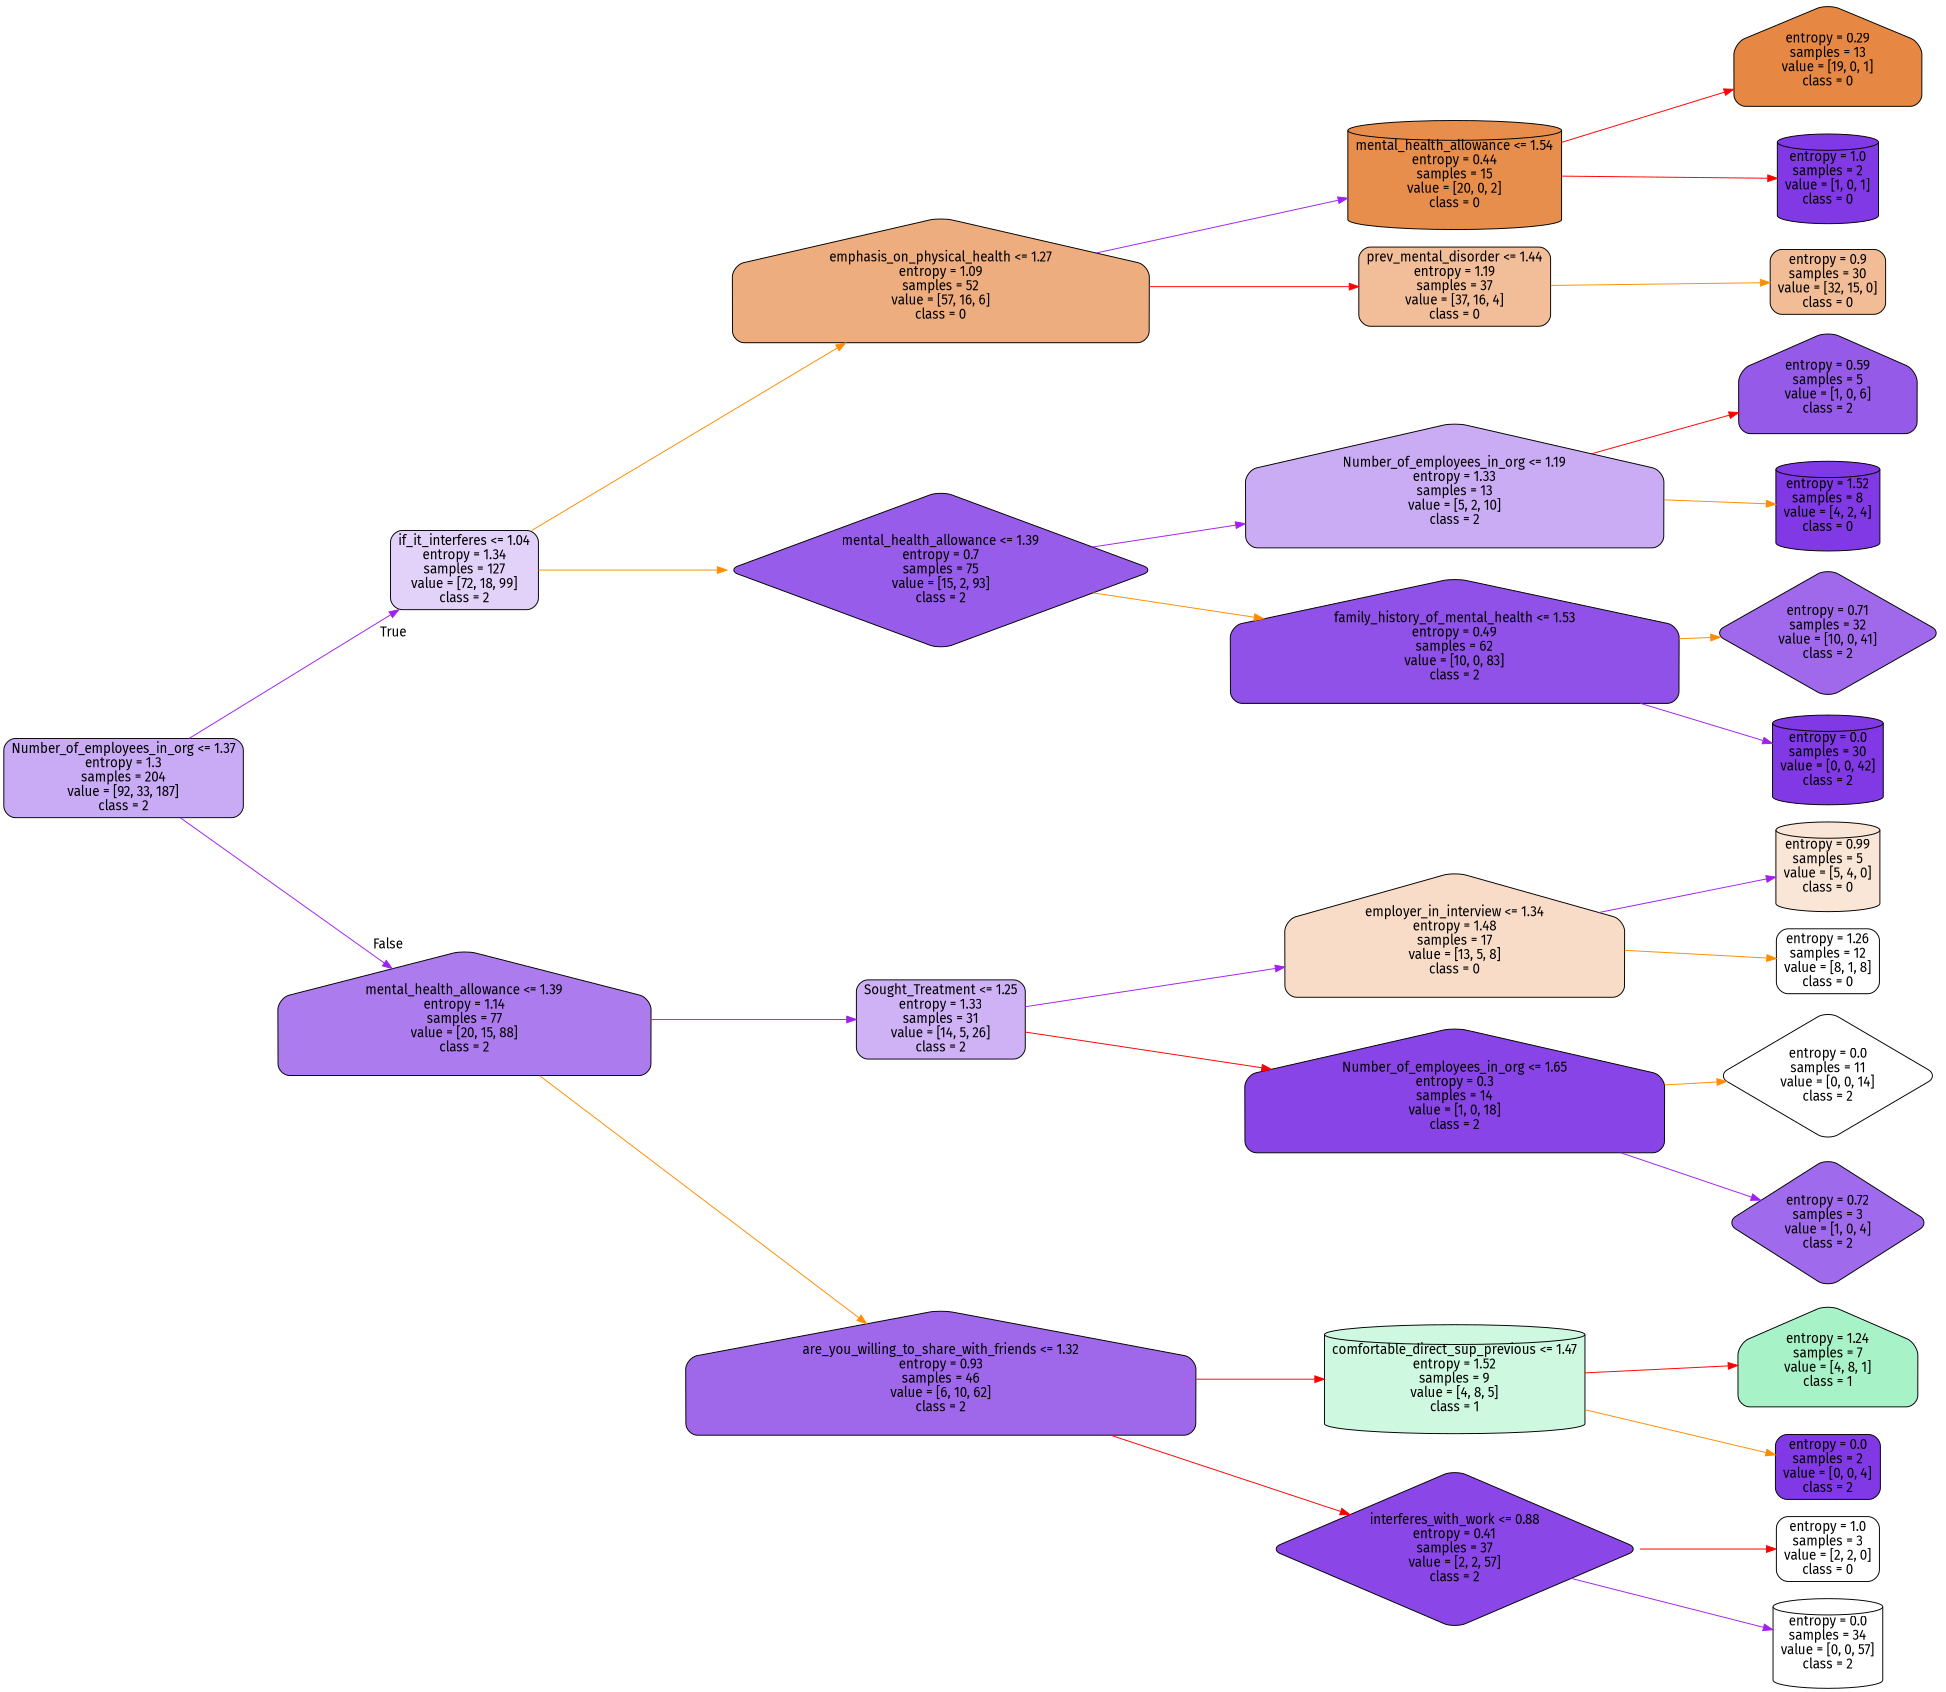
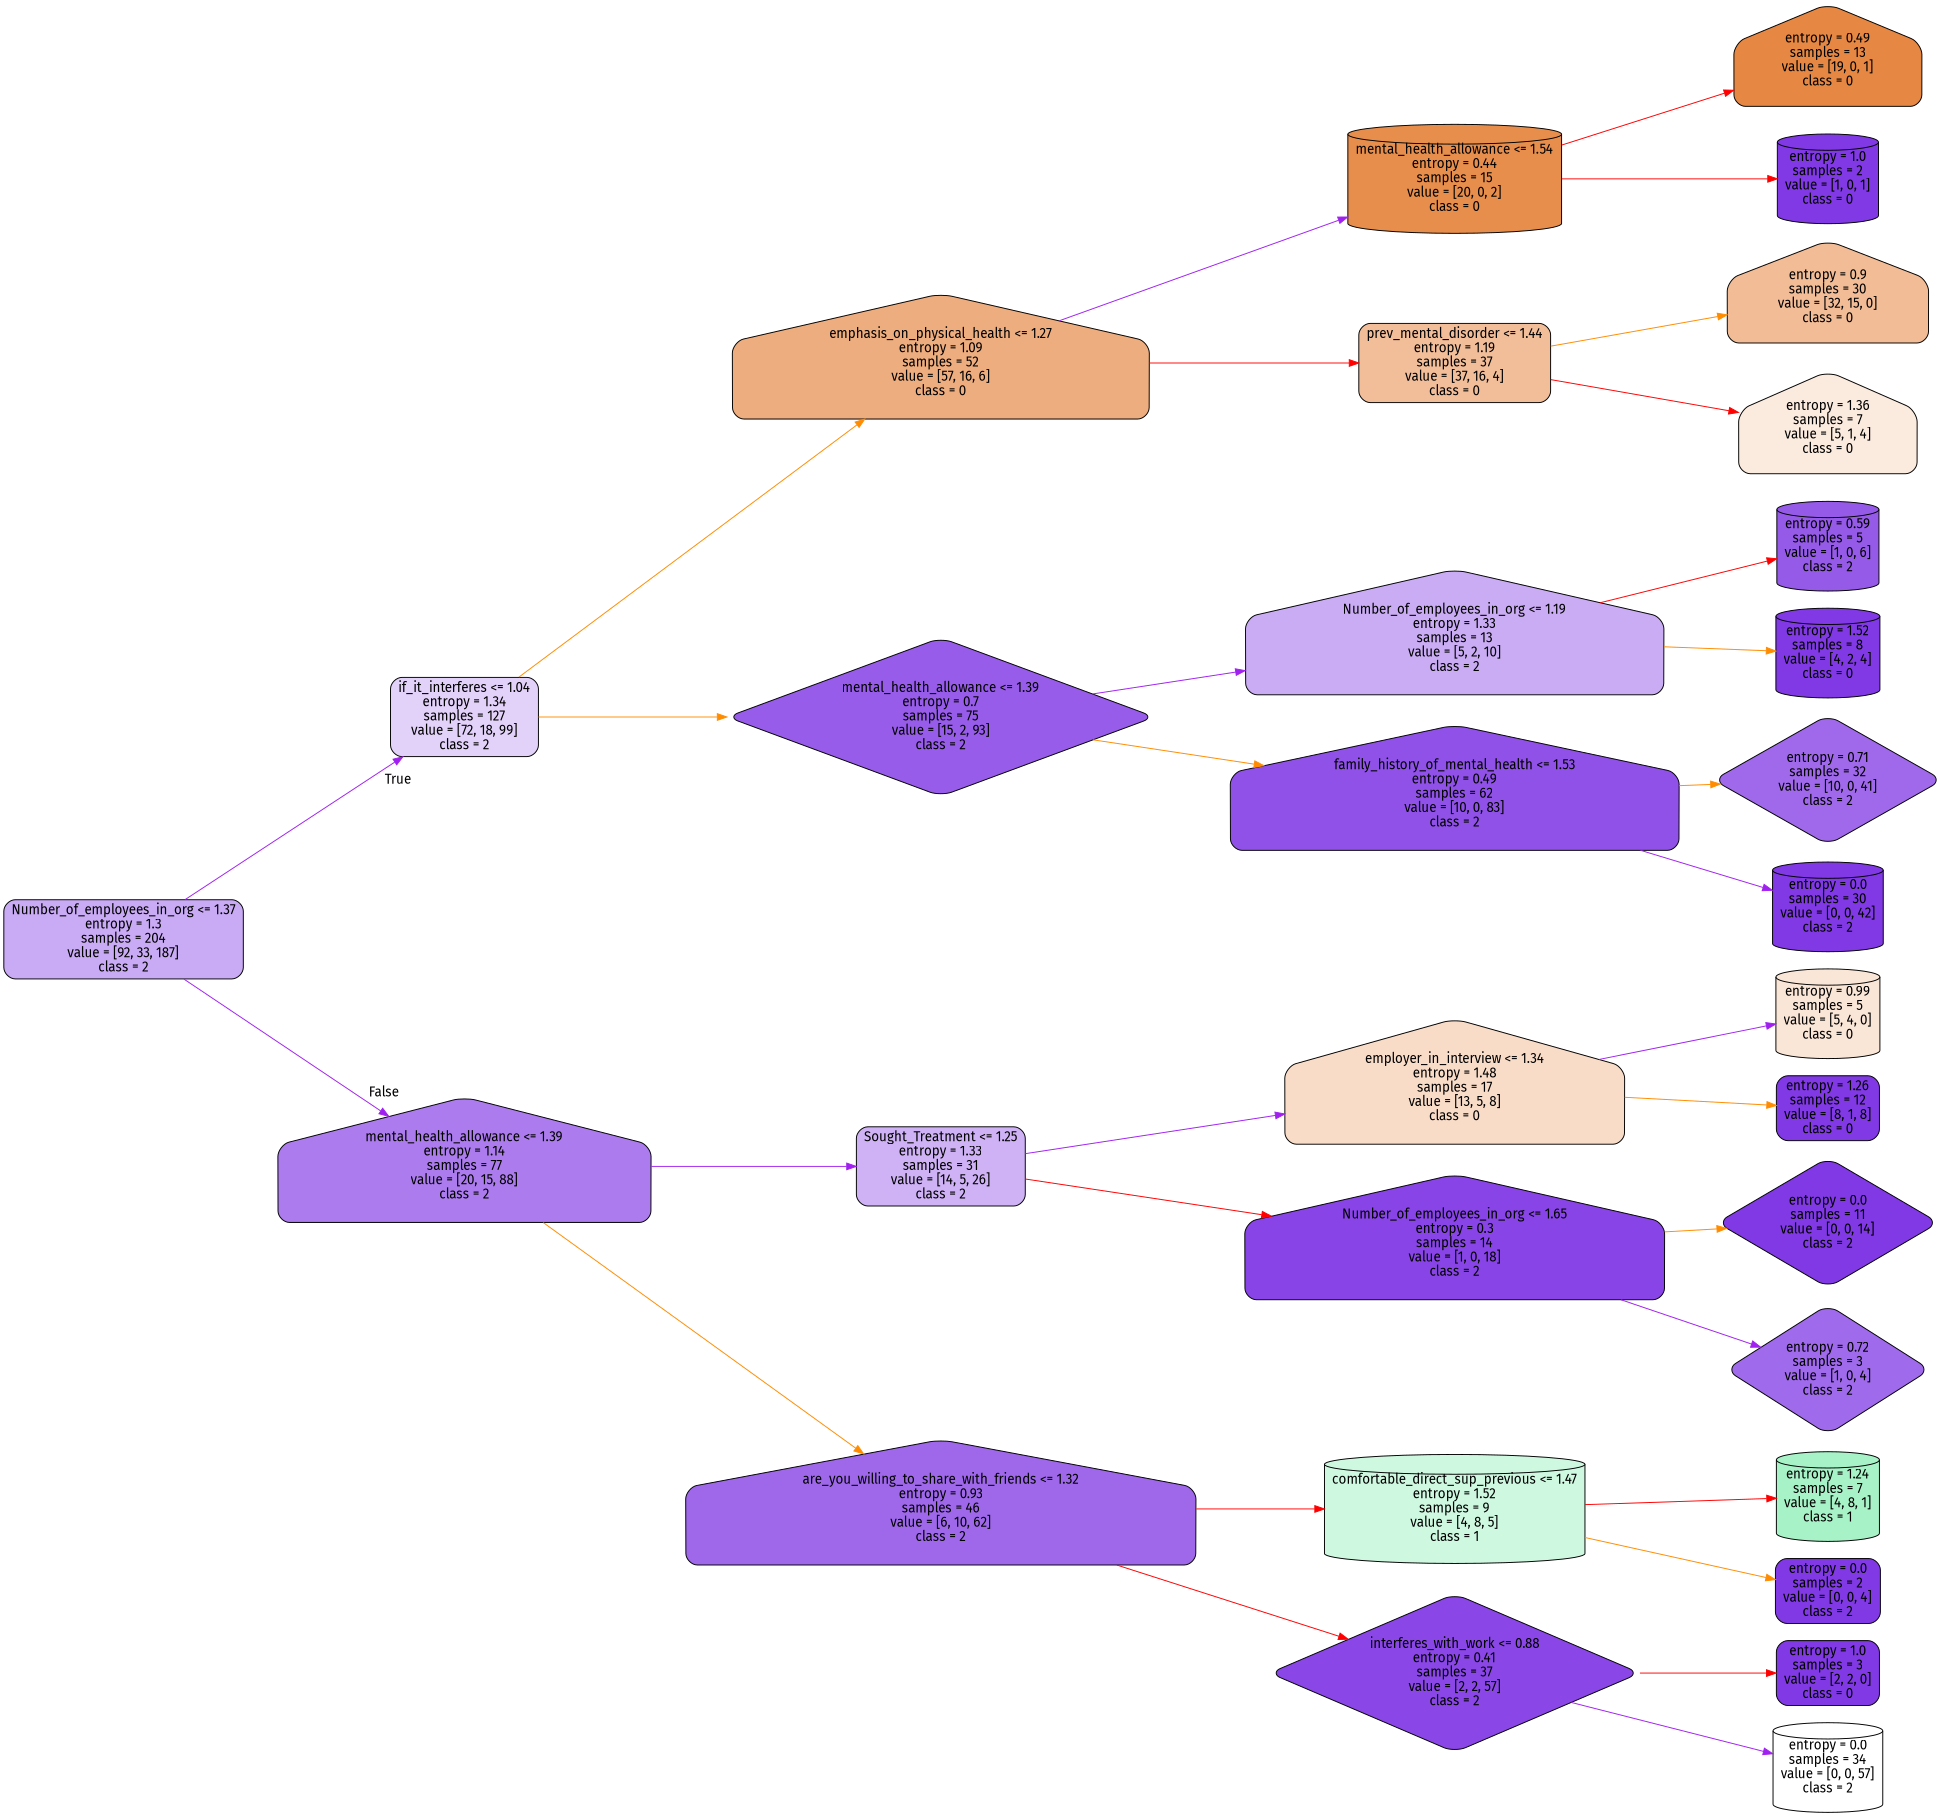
node "entropy = 0.29 samples = 13 value = [19, 0, 1] class = 0": label "entropy = 0.29 samples = 13 value = [19, 0, 1] class = 0" -> "entropy = 0.49 samples = 13 value = [19, 0, 1] class = 0"
node "entropy = 0.9 samples = 30 value = [32, 15, 0] class = 0": shape box -> house
node "entropy = 0.59 samples = 5 value = [1, 0, 6] class = 2": shape house -> cylinder
node "entropy = 1.36 samples = 7 value = [5, 1, 4] class = 0": added
node "entropy = 1.26 samples = 12 value = [8, 1, 8] class = 0": fillcolor #ffffff -> #8139e5
node "entropy = 0.0 samples = 11 value = [0, 0, 14] class = 2": fillcolor #ffffff -> #8139e5
node "entropy = 1.24 samples = 7 value = [4, 8, 1] class = 1": shape house -> cylinder
node "entropy = 1.0 samples = 3 value = [2, 2, 0] class = 0": fillcolor #ffffff -> #8139e5
